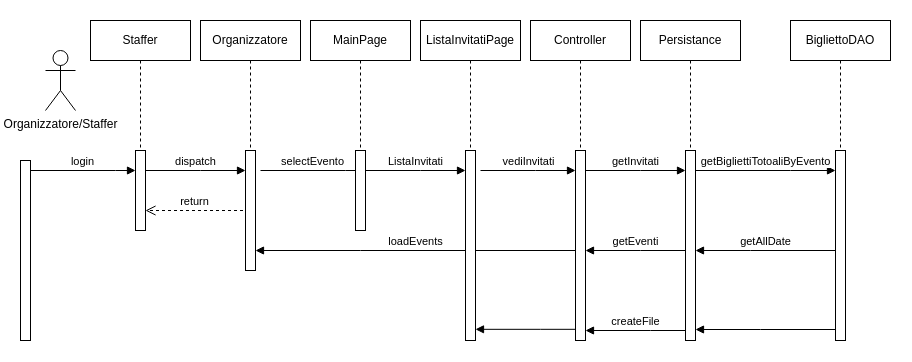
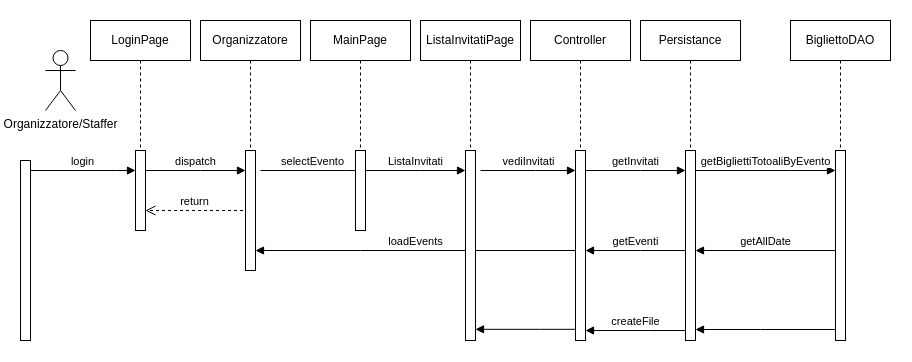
node "Staffer": label "Staffer" -> "LoginPage"
